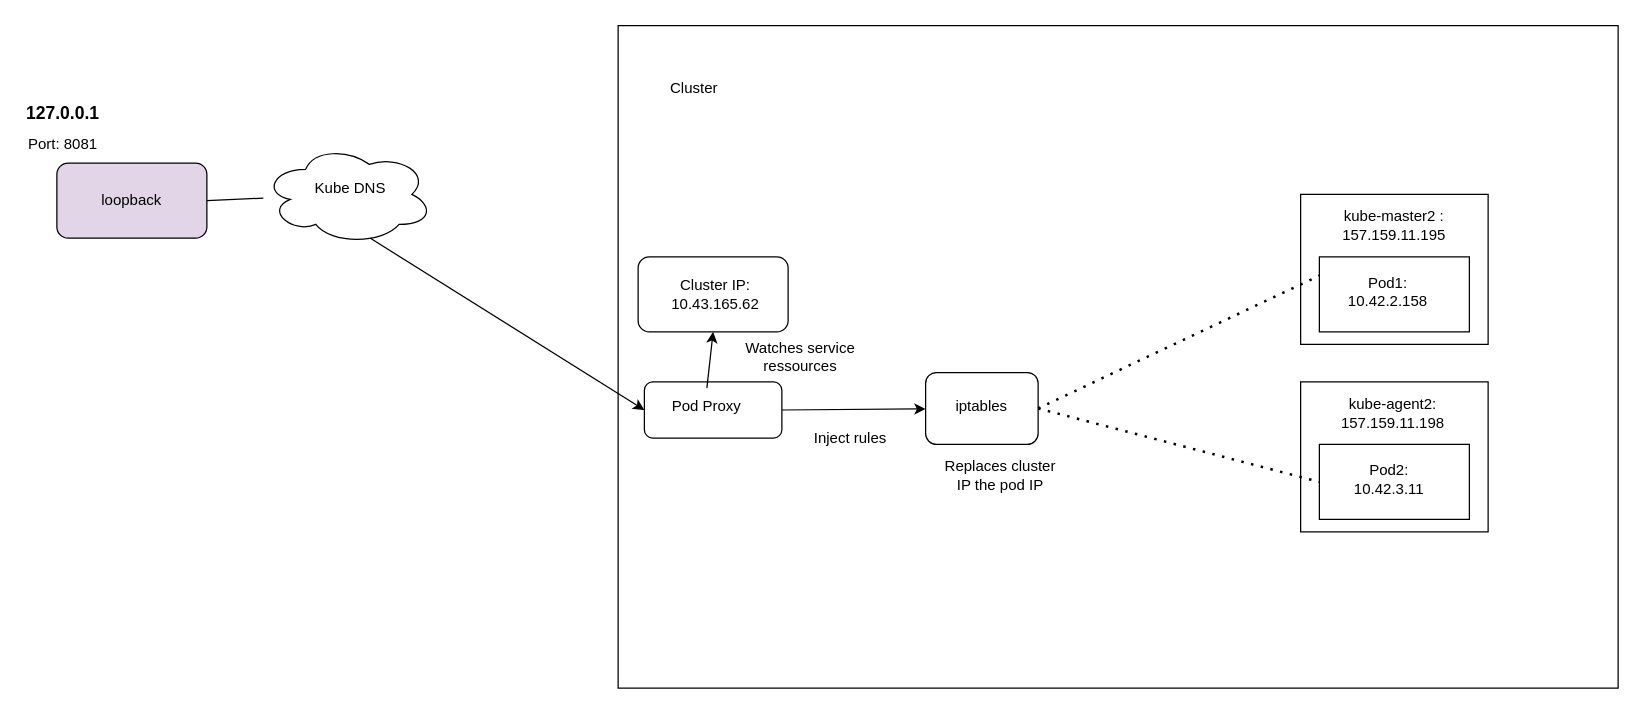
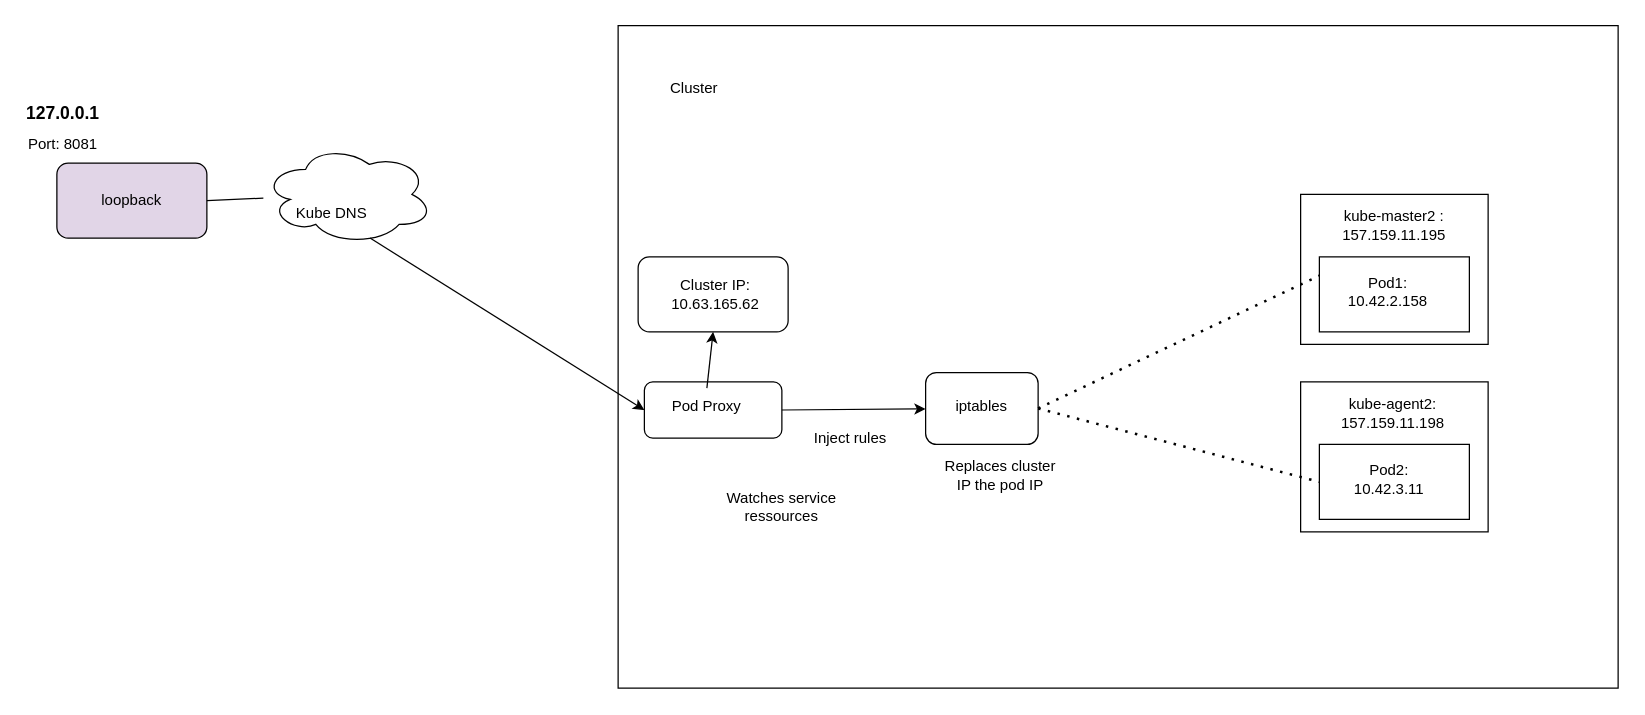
node "Kube DNS": moved (351, 188) -> (332, 213)
node "Cluster IP: 10.43.165.62": label "Cluster IP: 10.43.165.62" -> "Cluster IP: 10.63.165.62"
node "Watches service ressources": moved (801, 357) -> (782, 507)
